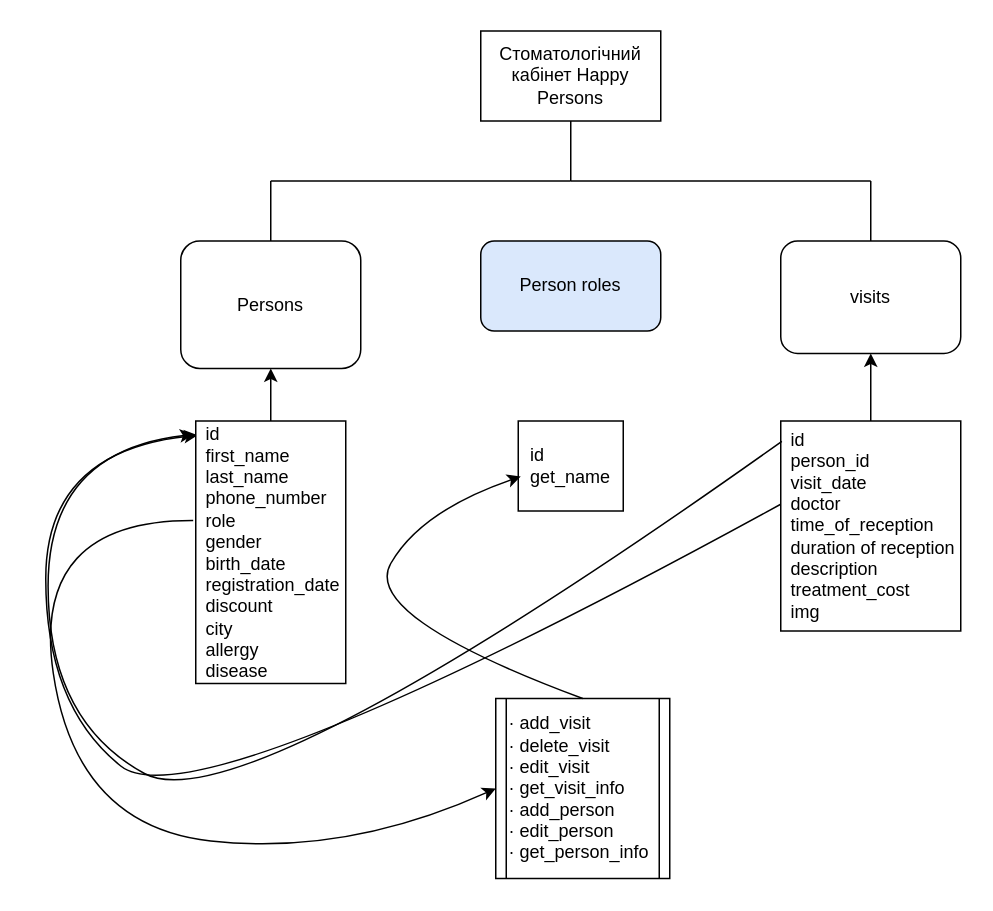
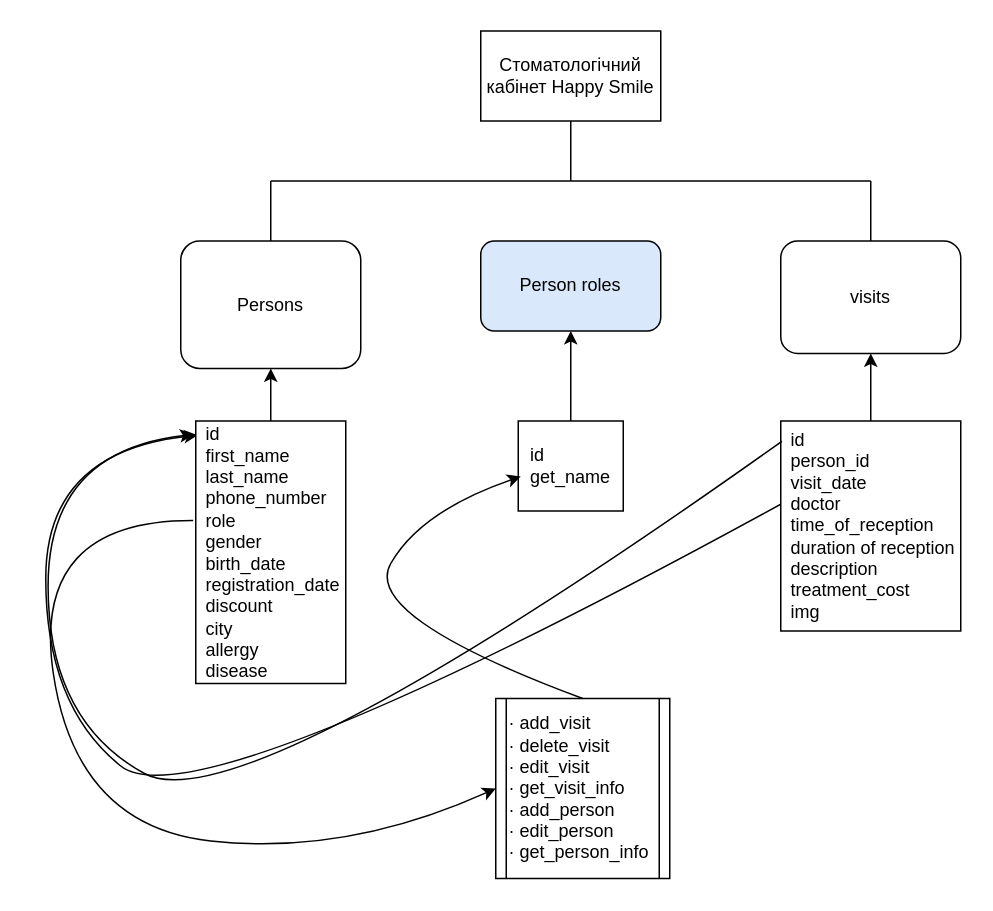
node "Стоматологічний кабінет Happy Persons": label "Стоматологічний кабінет Happy Persons" -> "Стоматологічний кабінет Happy Smile"
edge "id get_name" -> "Person roles": added
